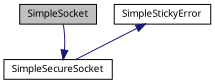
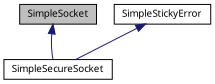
edge "SimpleSocket" -> "SimpleSecureSocket": reversed
